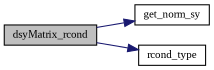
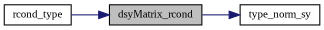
node "get_norm_sy": label "get_norm_sy" -> "type_norm_sy"
edge "dsyMatrix_rcond" -> "rcond_type": reversed
